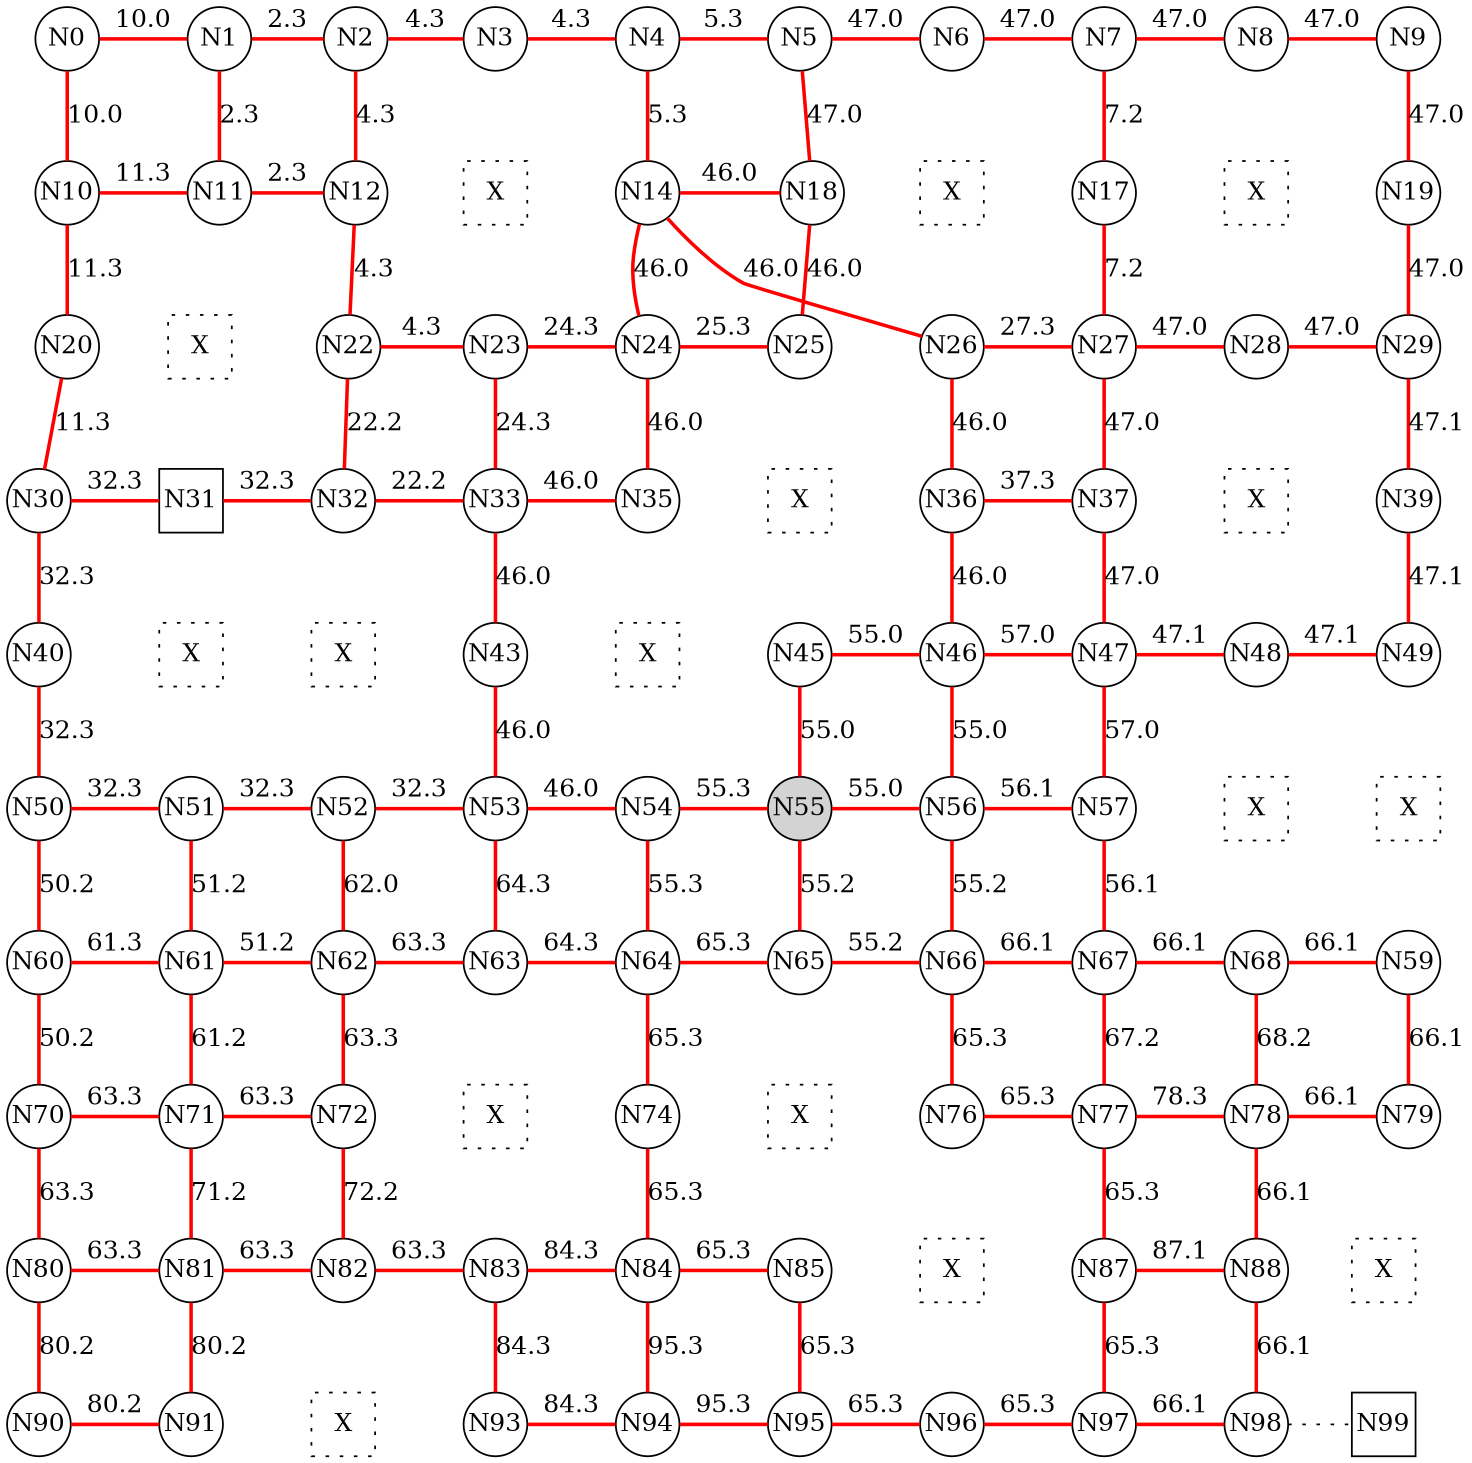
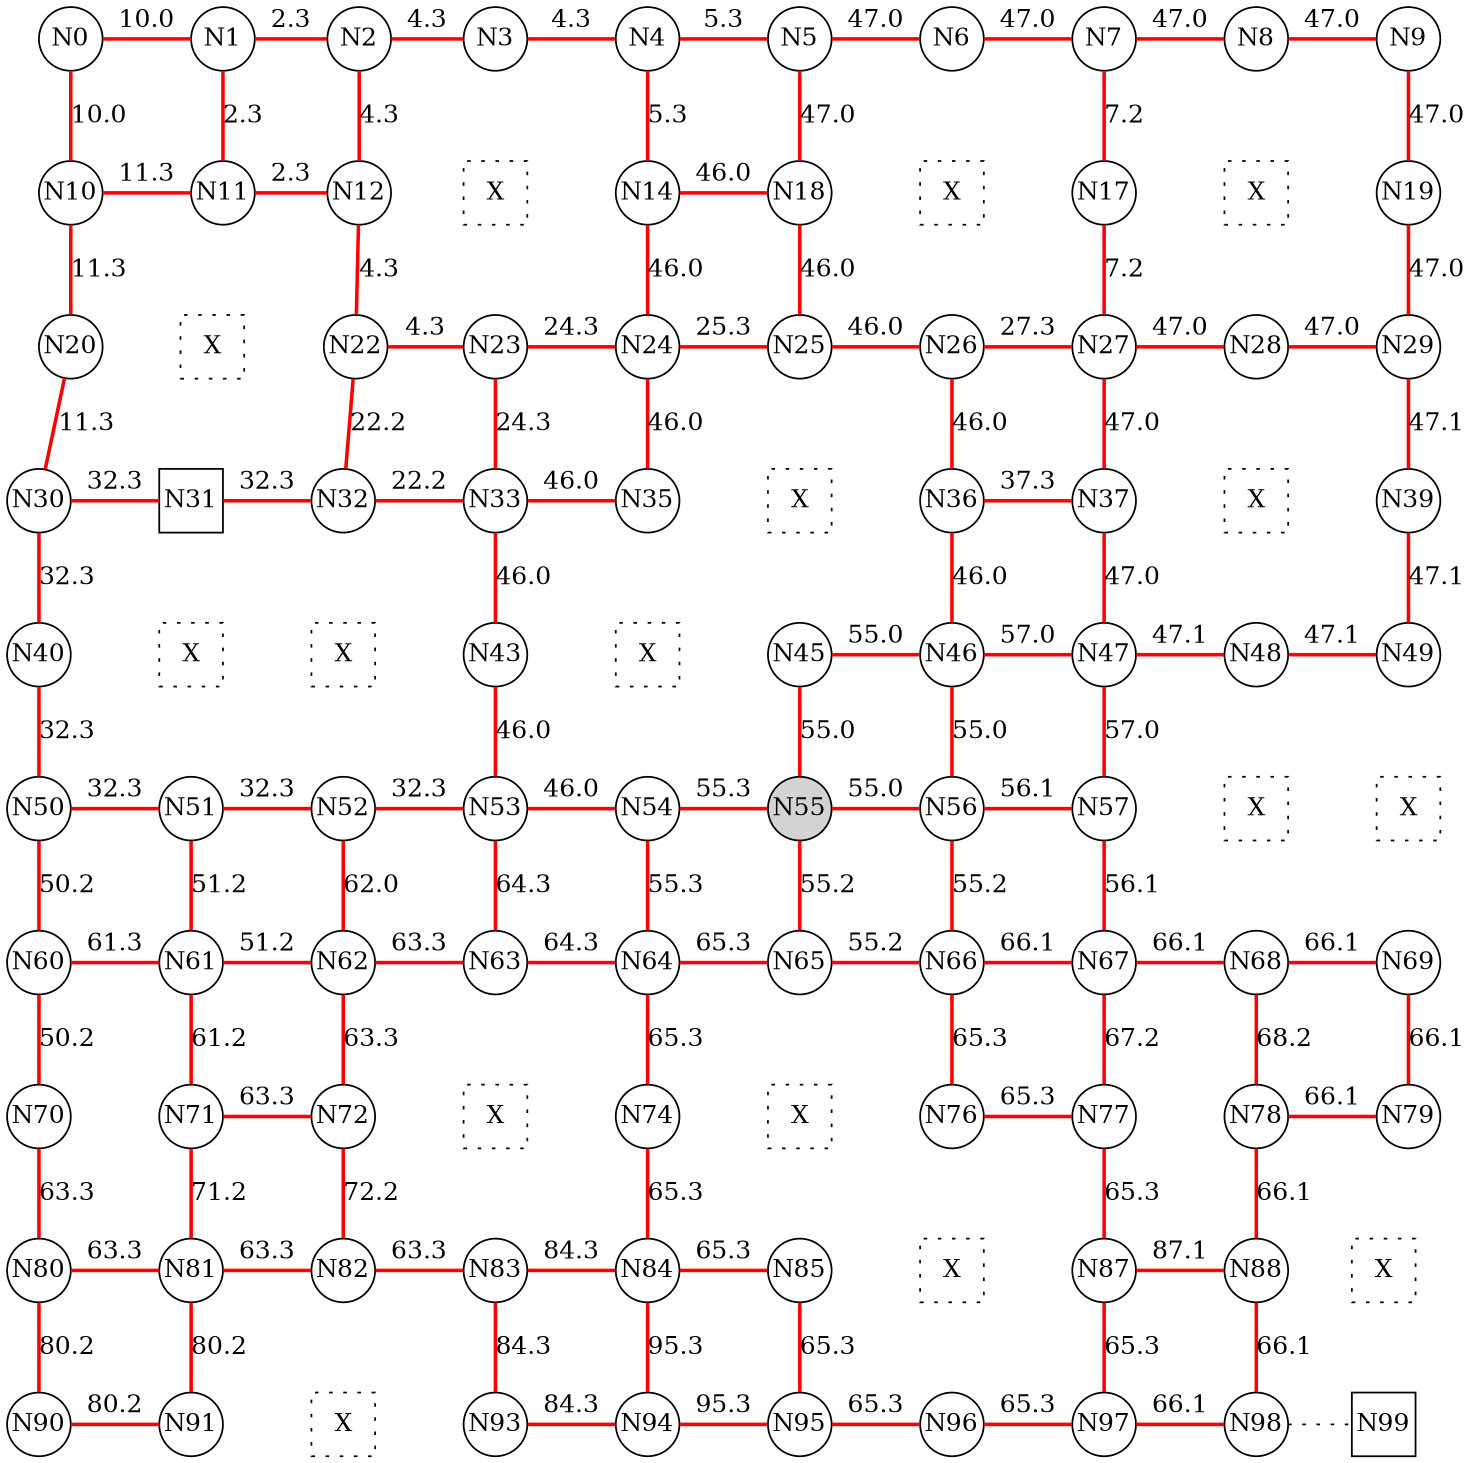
edge "N14" -- "N26": now "N25" -- "N26"
node "N59": label "N59" -> "N69"
edge "N70" -- "N71": removed, label "63.3"
edge "N77" -- "N78": removed, label "78.3"
